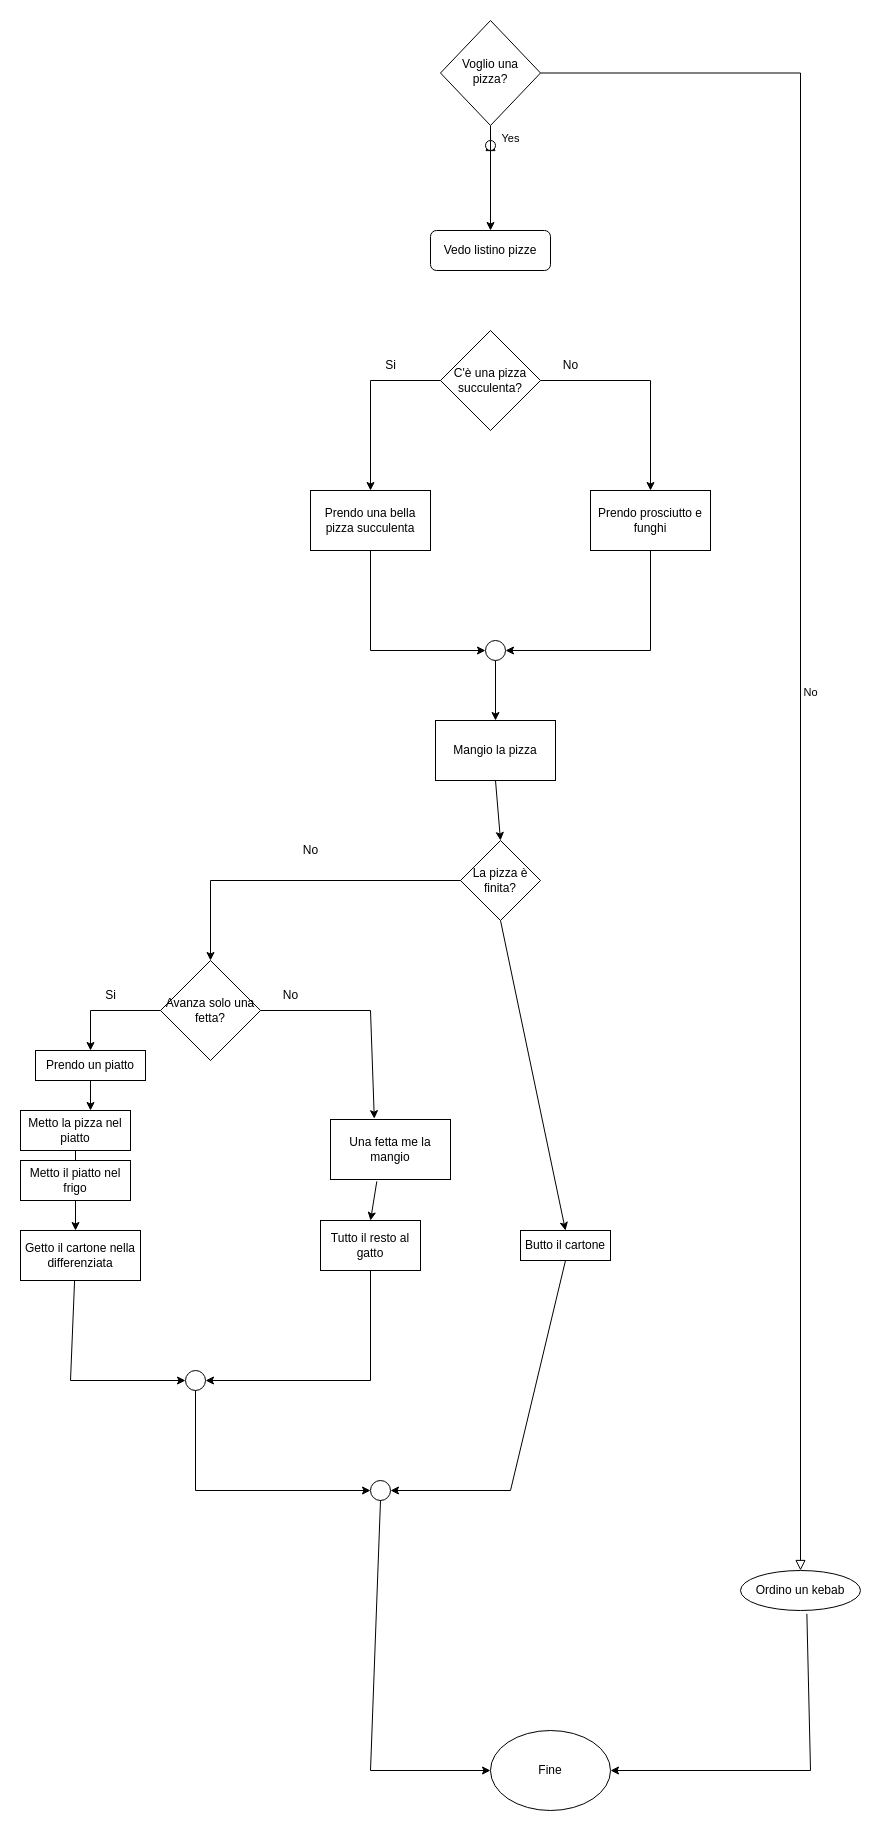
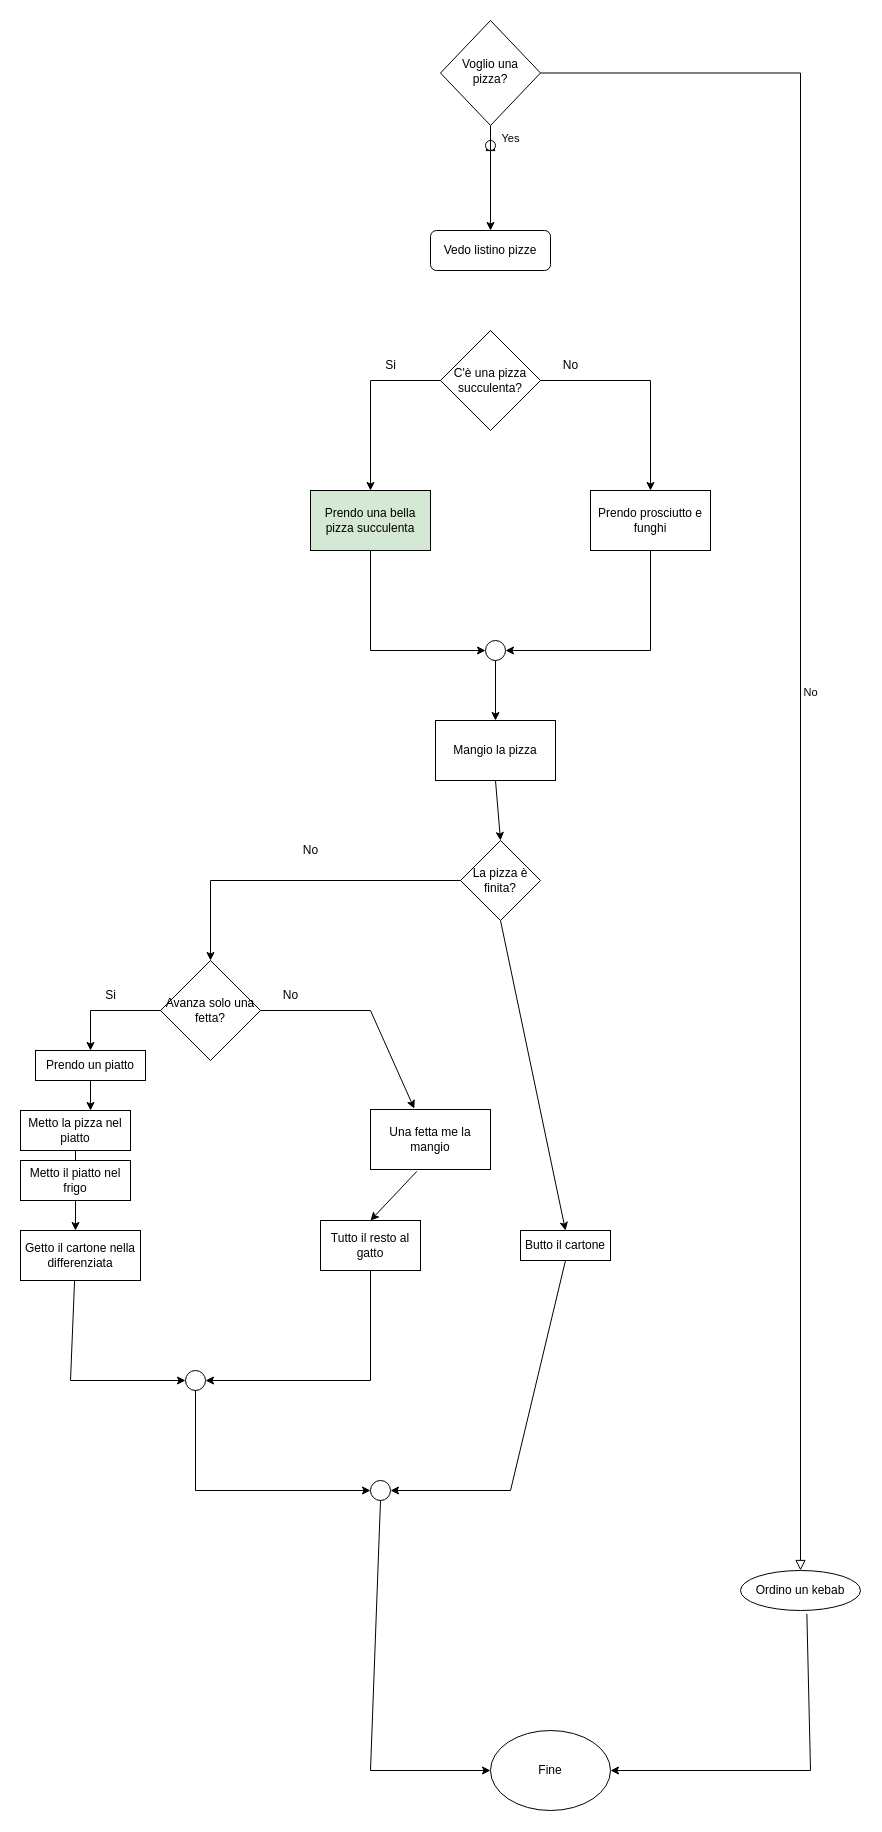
node "Prendo una bella pizza succulenta": fillcolor #ffffff -> #d5e8d4
node "Una fetta me la mangio": moved (391, 1150) -> (431, 1140)
